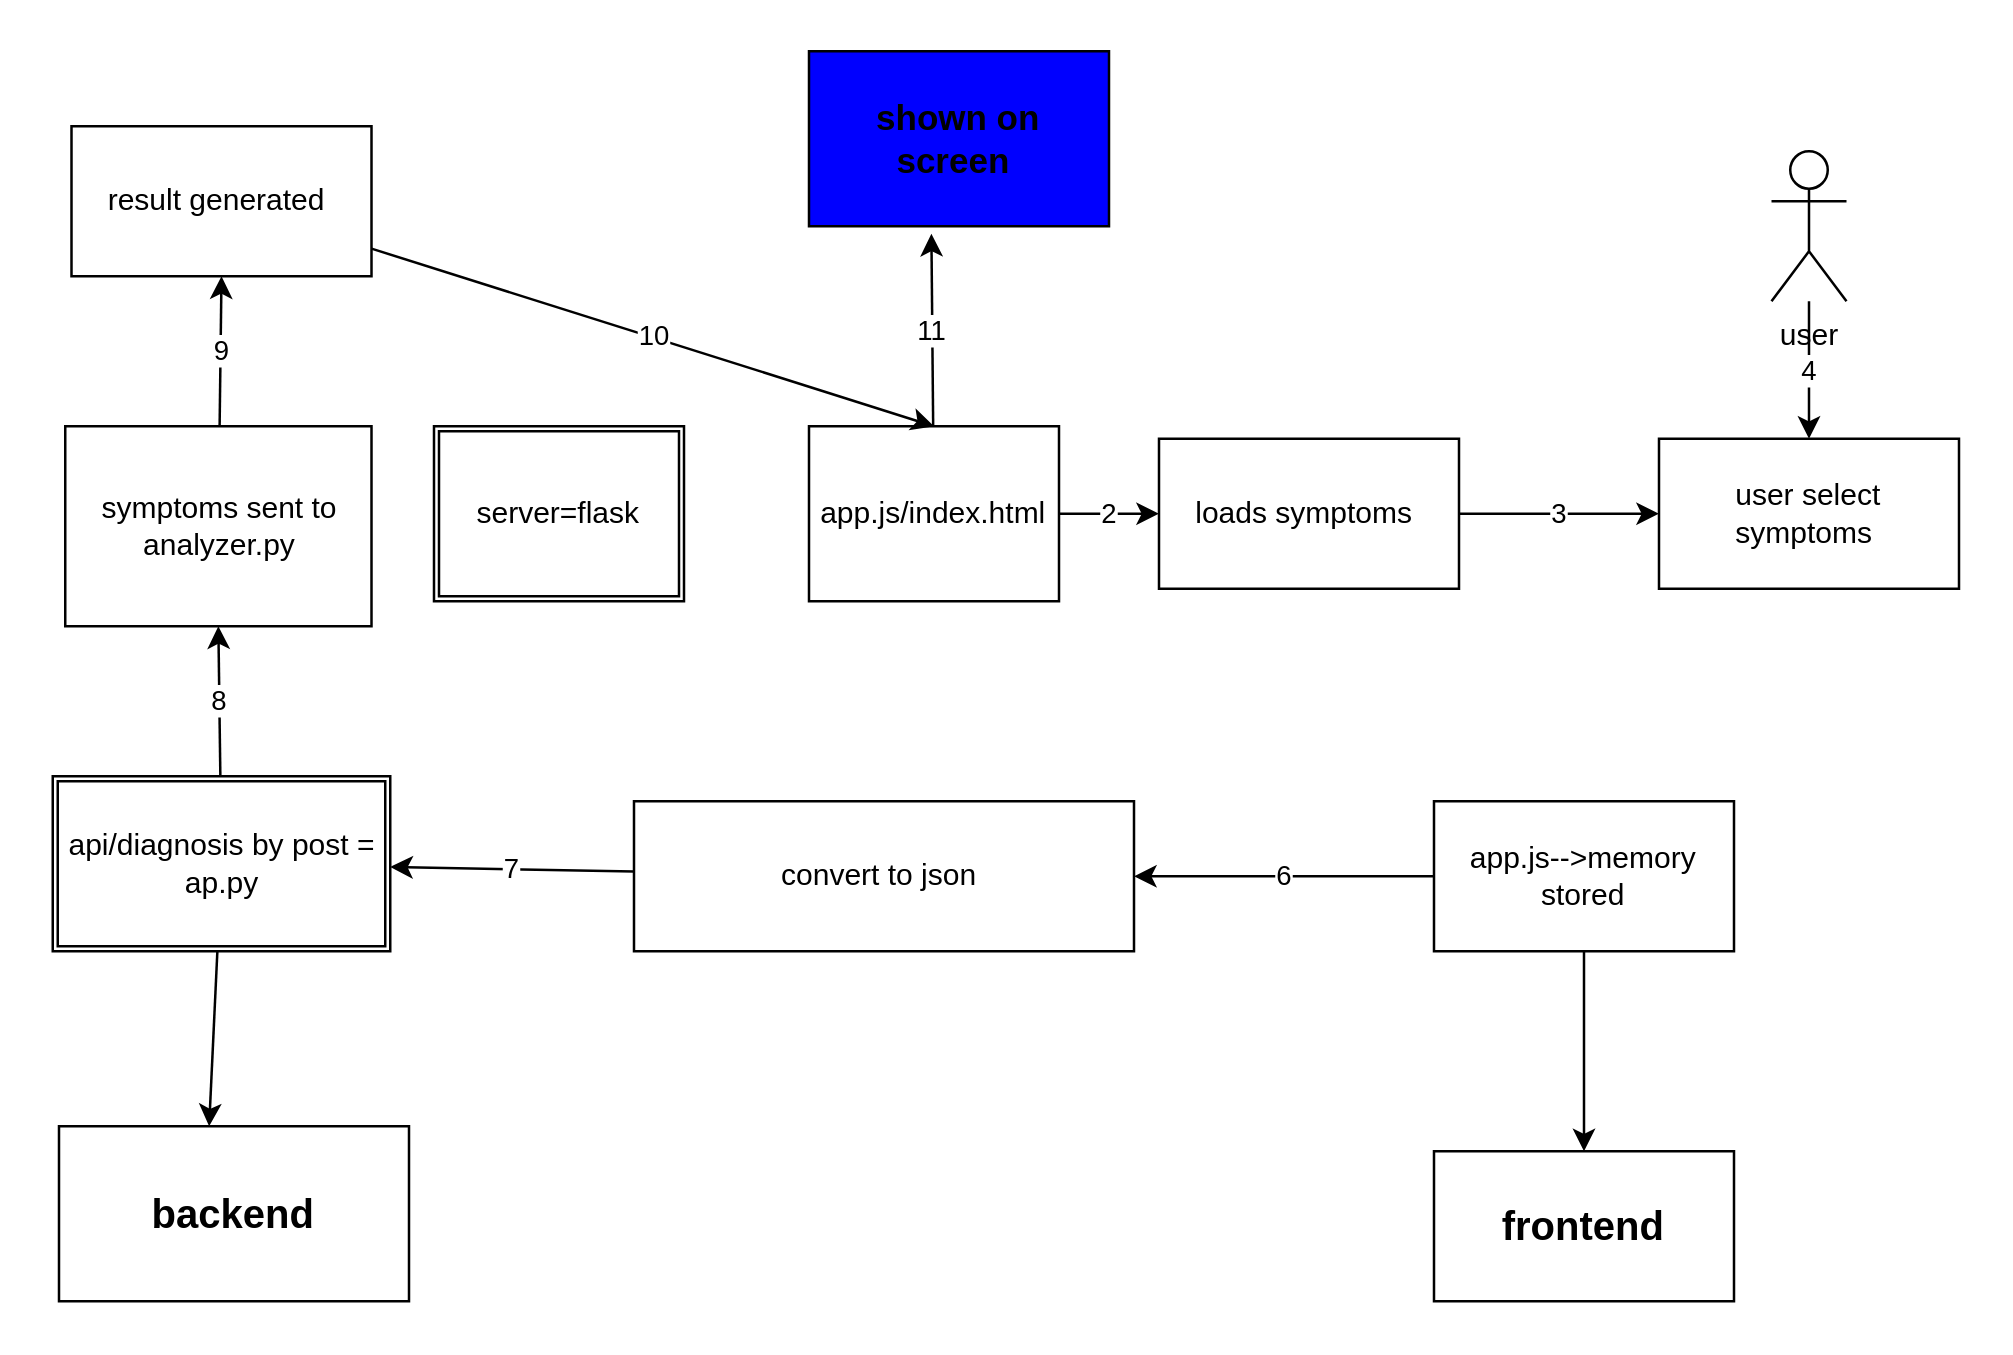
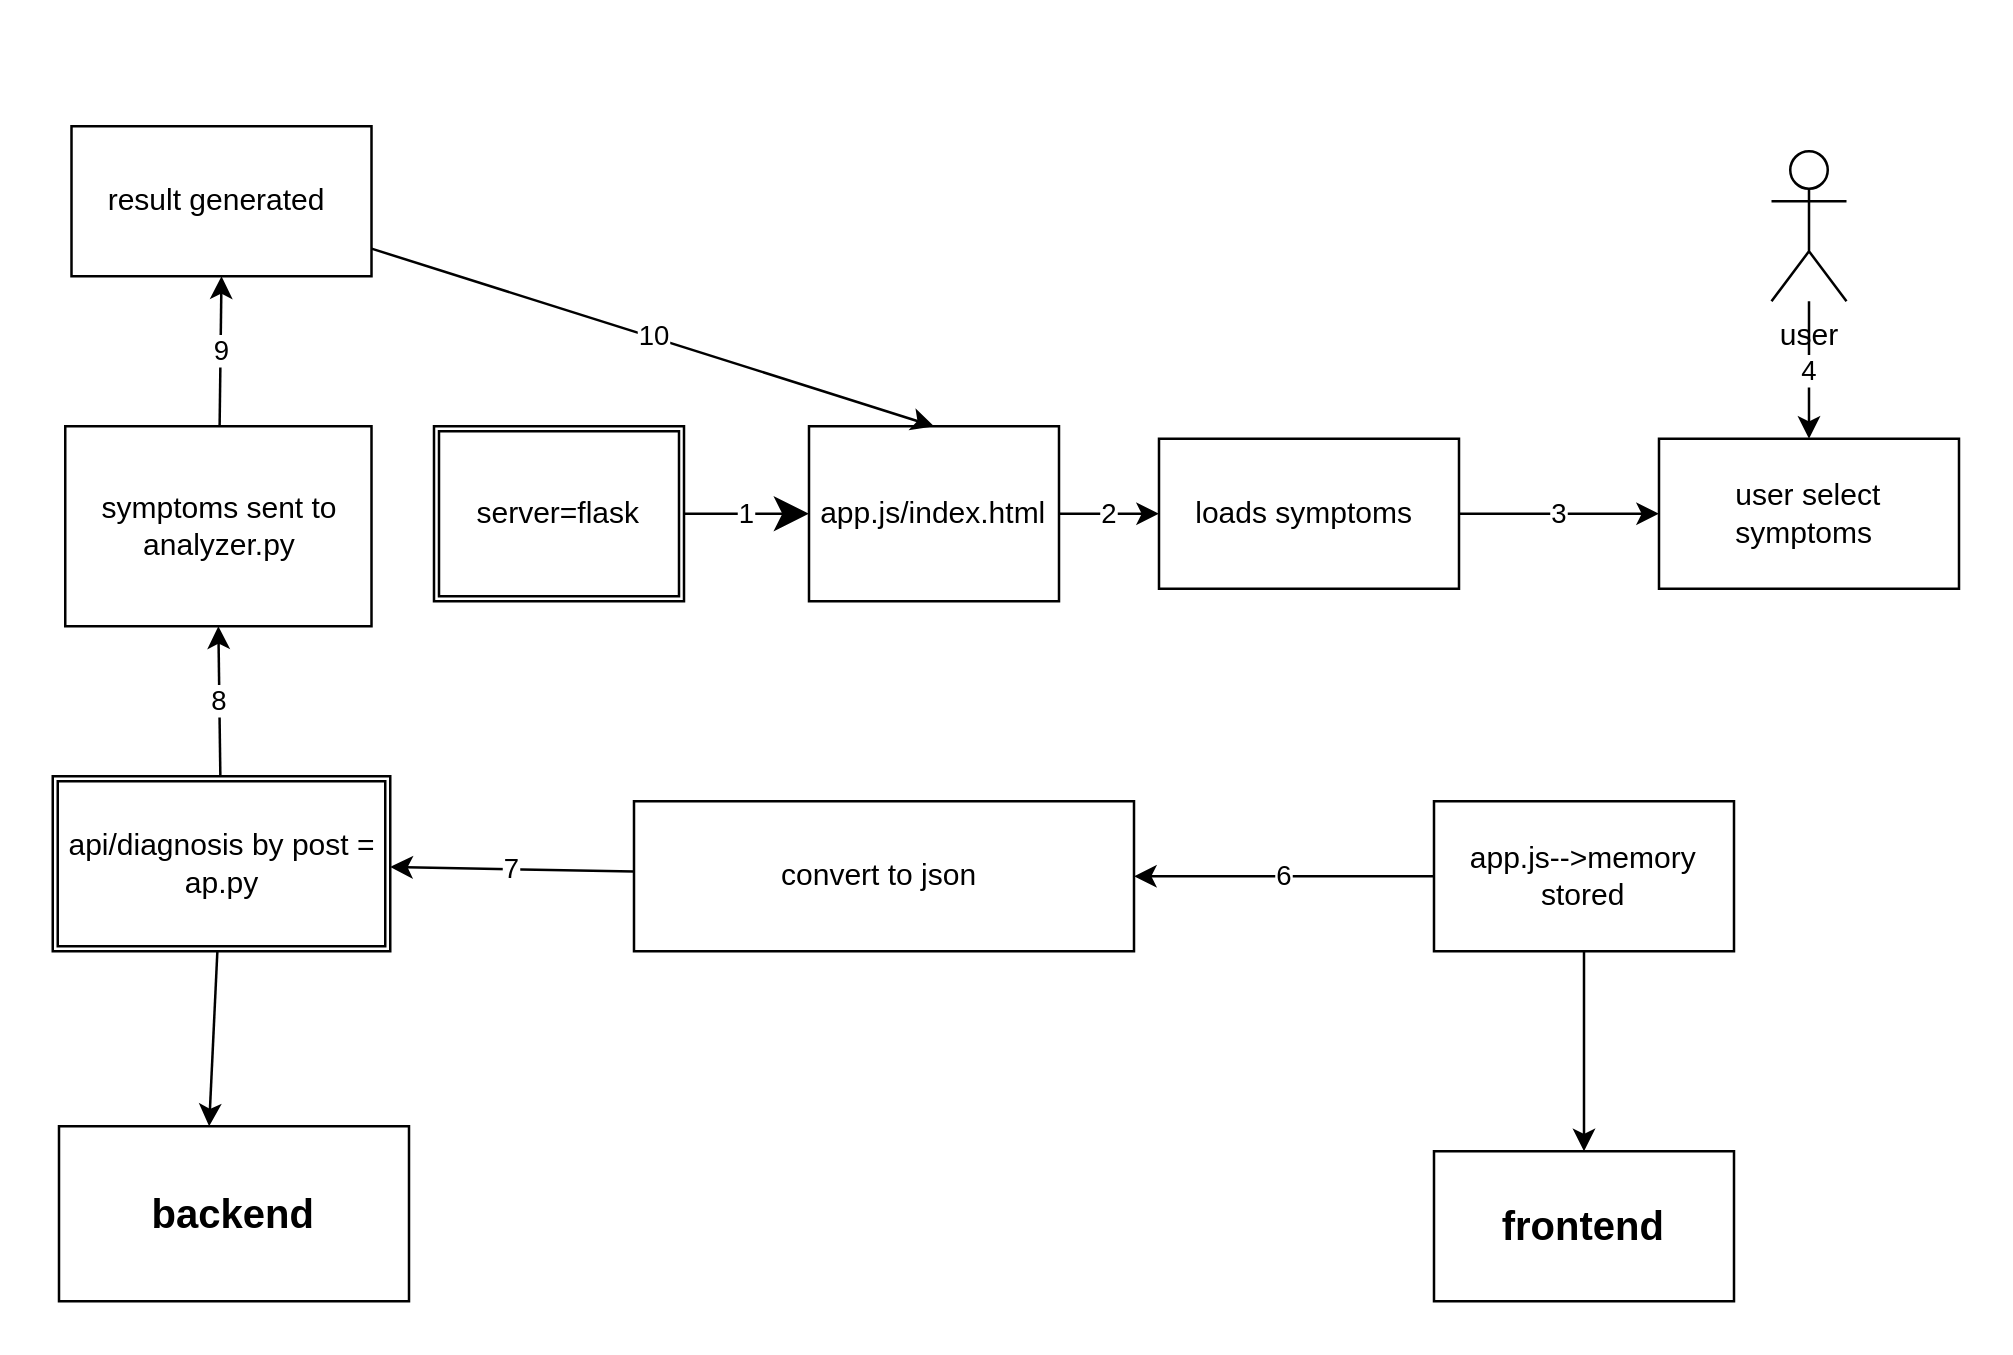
node "shown on screen": removed
edge "app.js/index.html" -> "shown on screen": removed, label "11"
edge "server=flask" -> "app.js/index.html": added, label "1"
